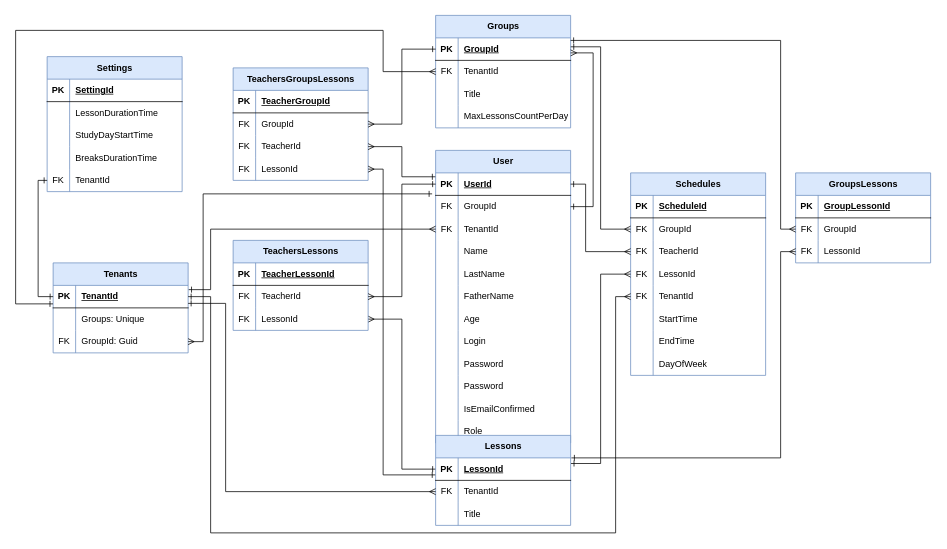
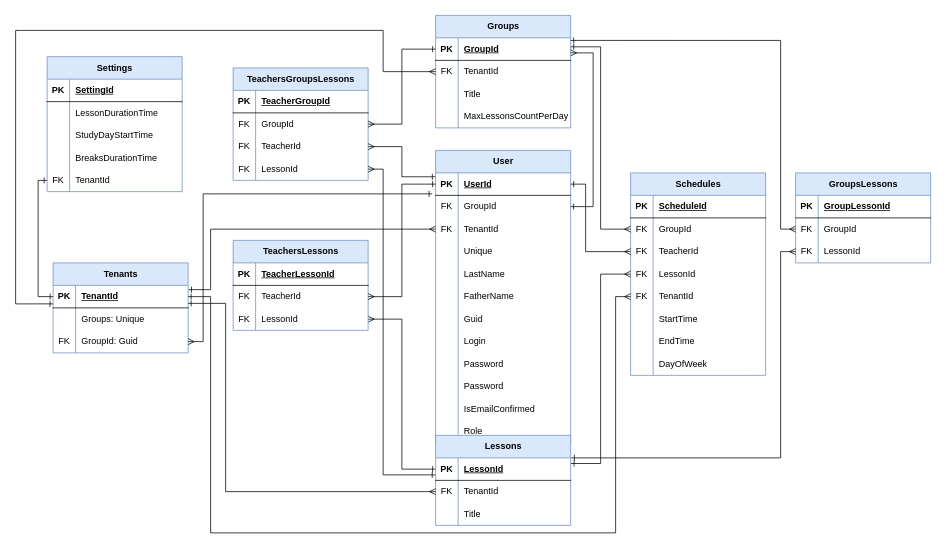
node "Name": label "Name" -> "Unique"
node "Age": label "Age" -> "Guid"
